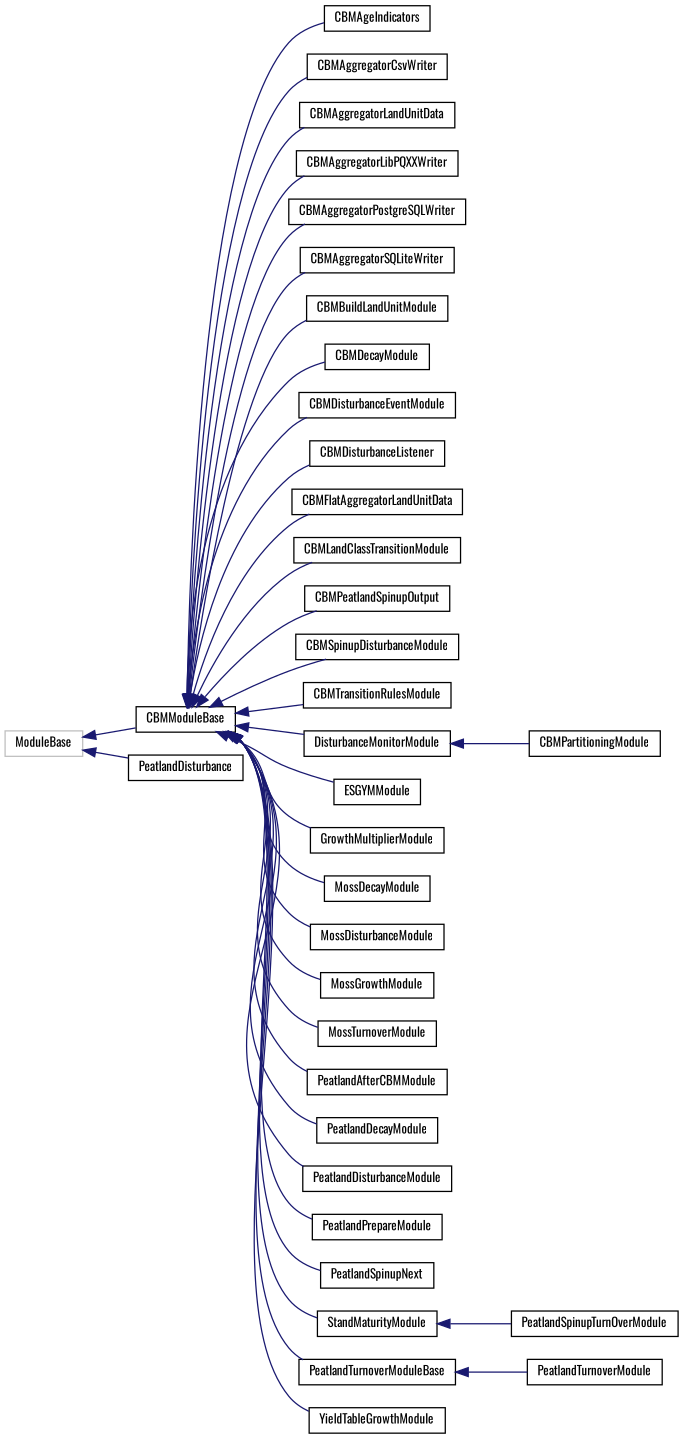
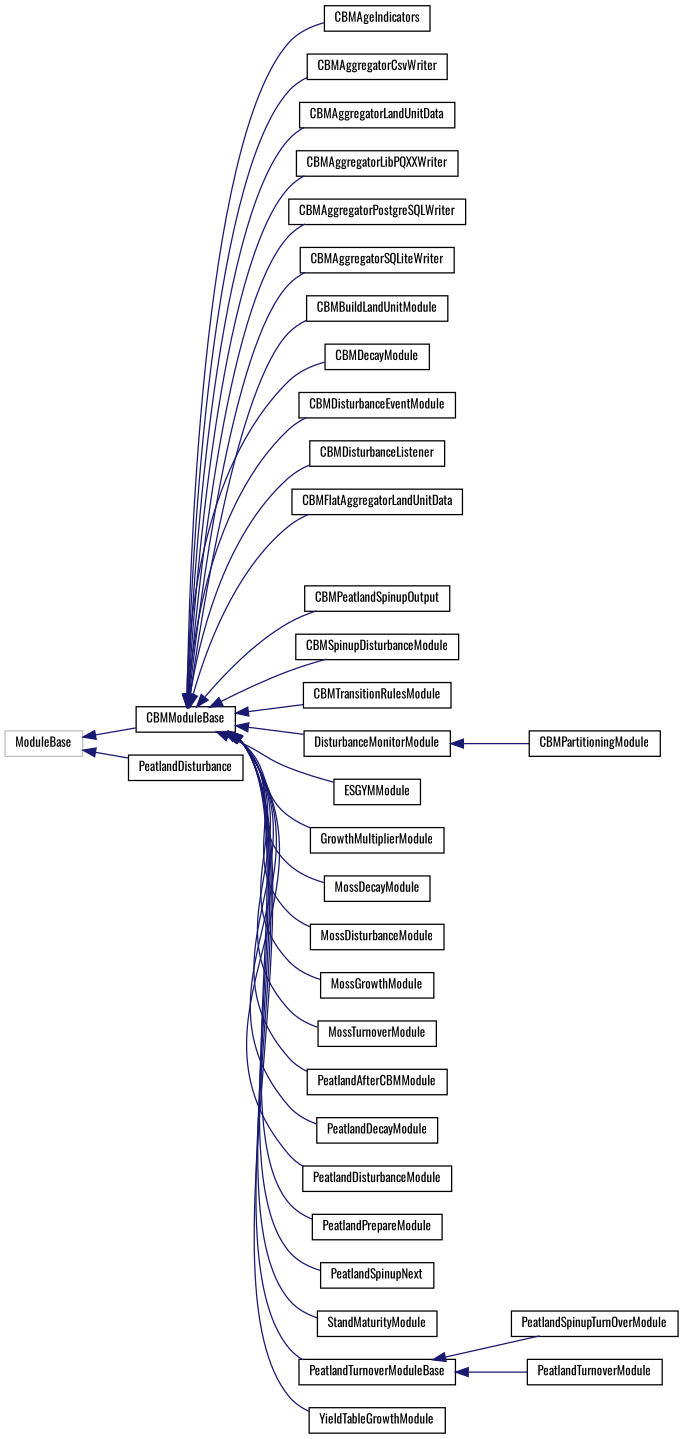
node "CBMLandClassTransitionModule": removed
edge "PeatlandSpinupTurnOverModule" -> "StandMaturityModule": now "PeatlandSpinupTurnOverModule" -> "PeatlandTurnoverModuleBase"
